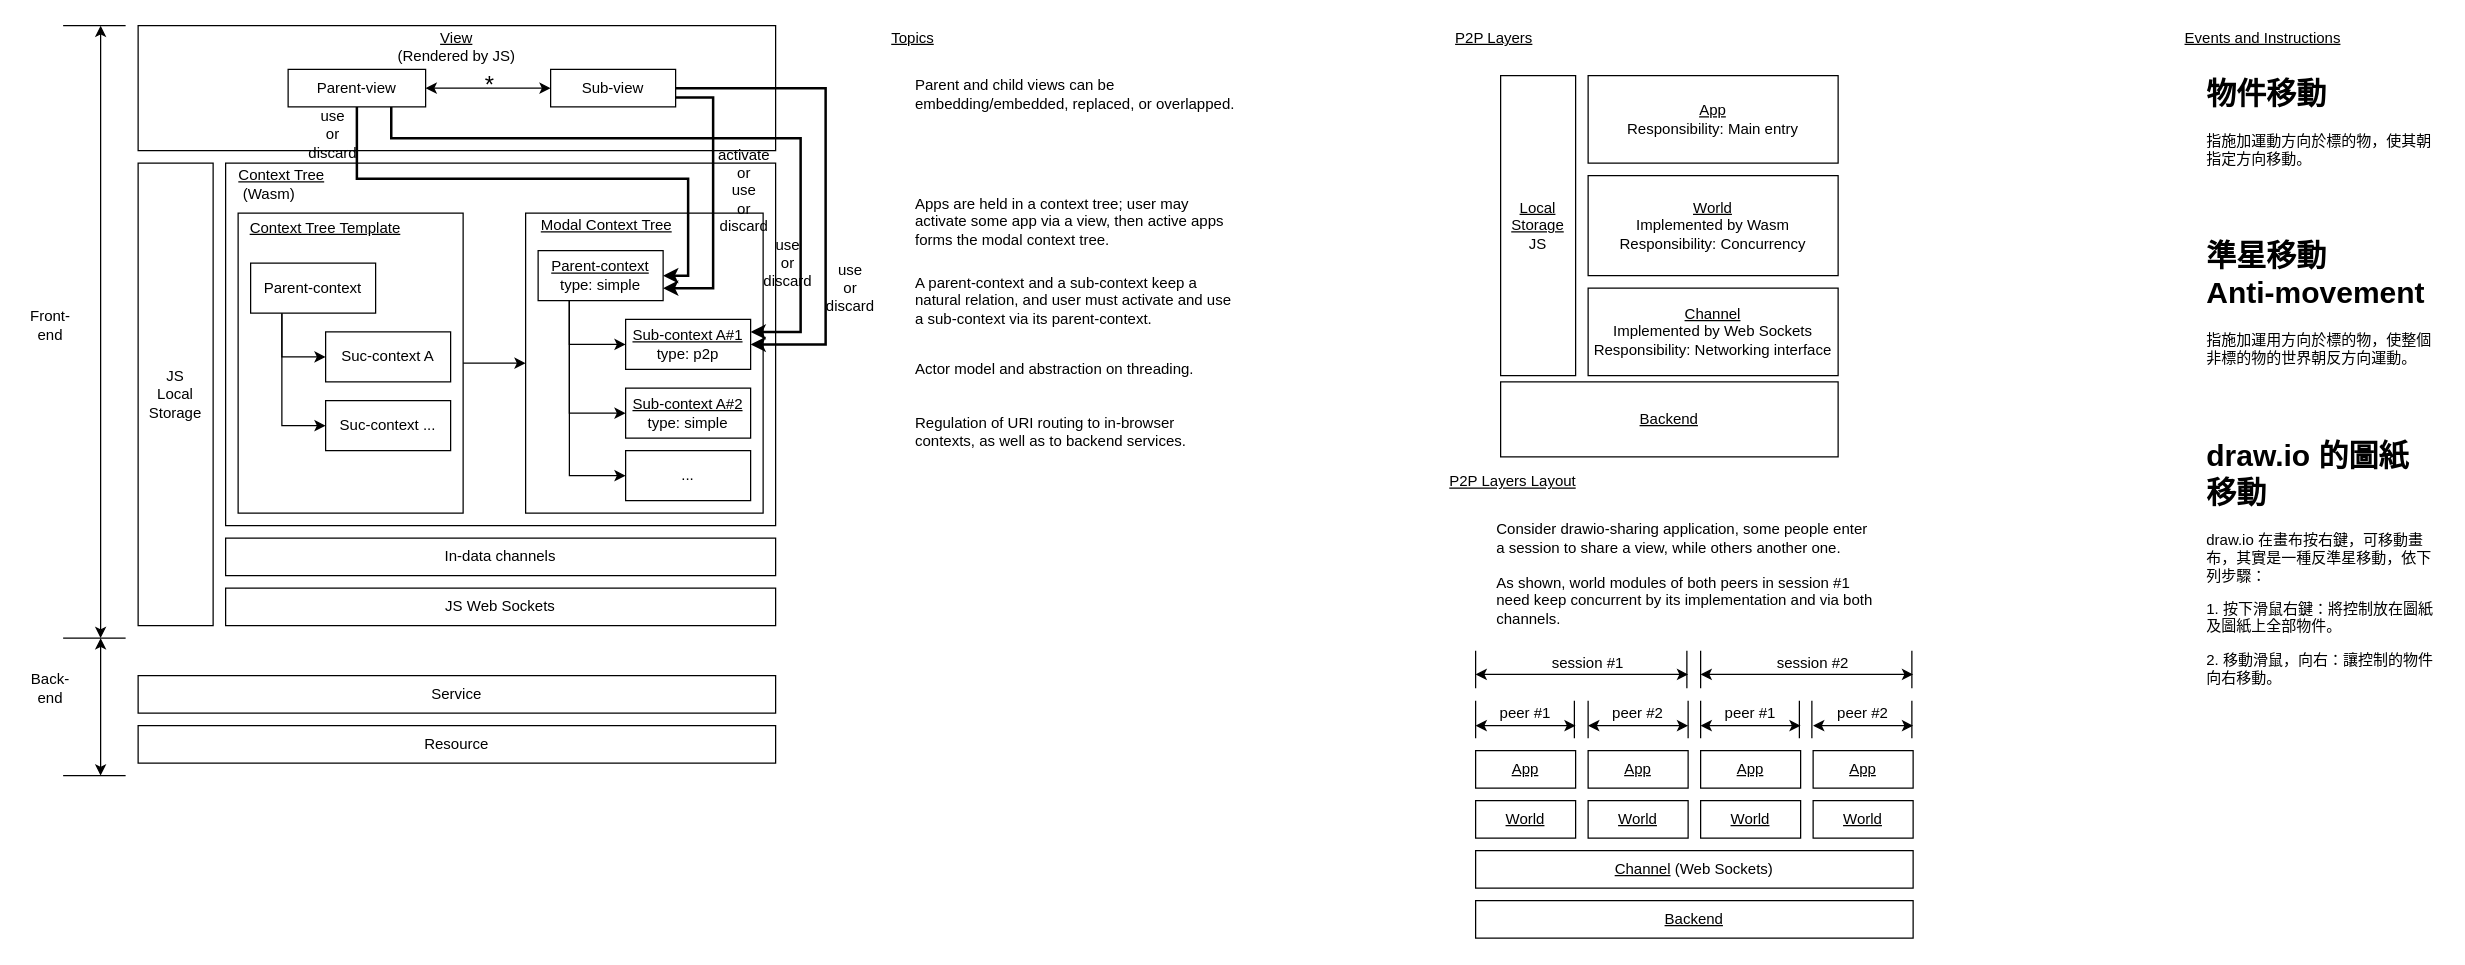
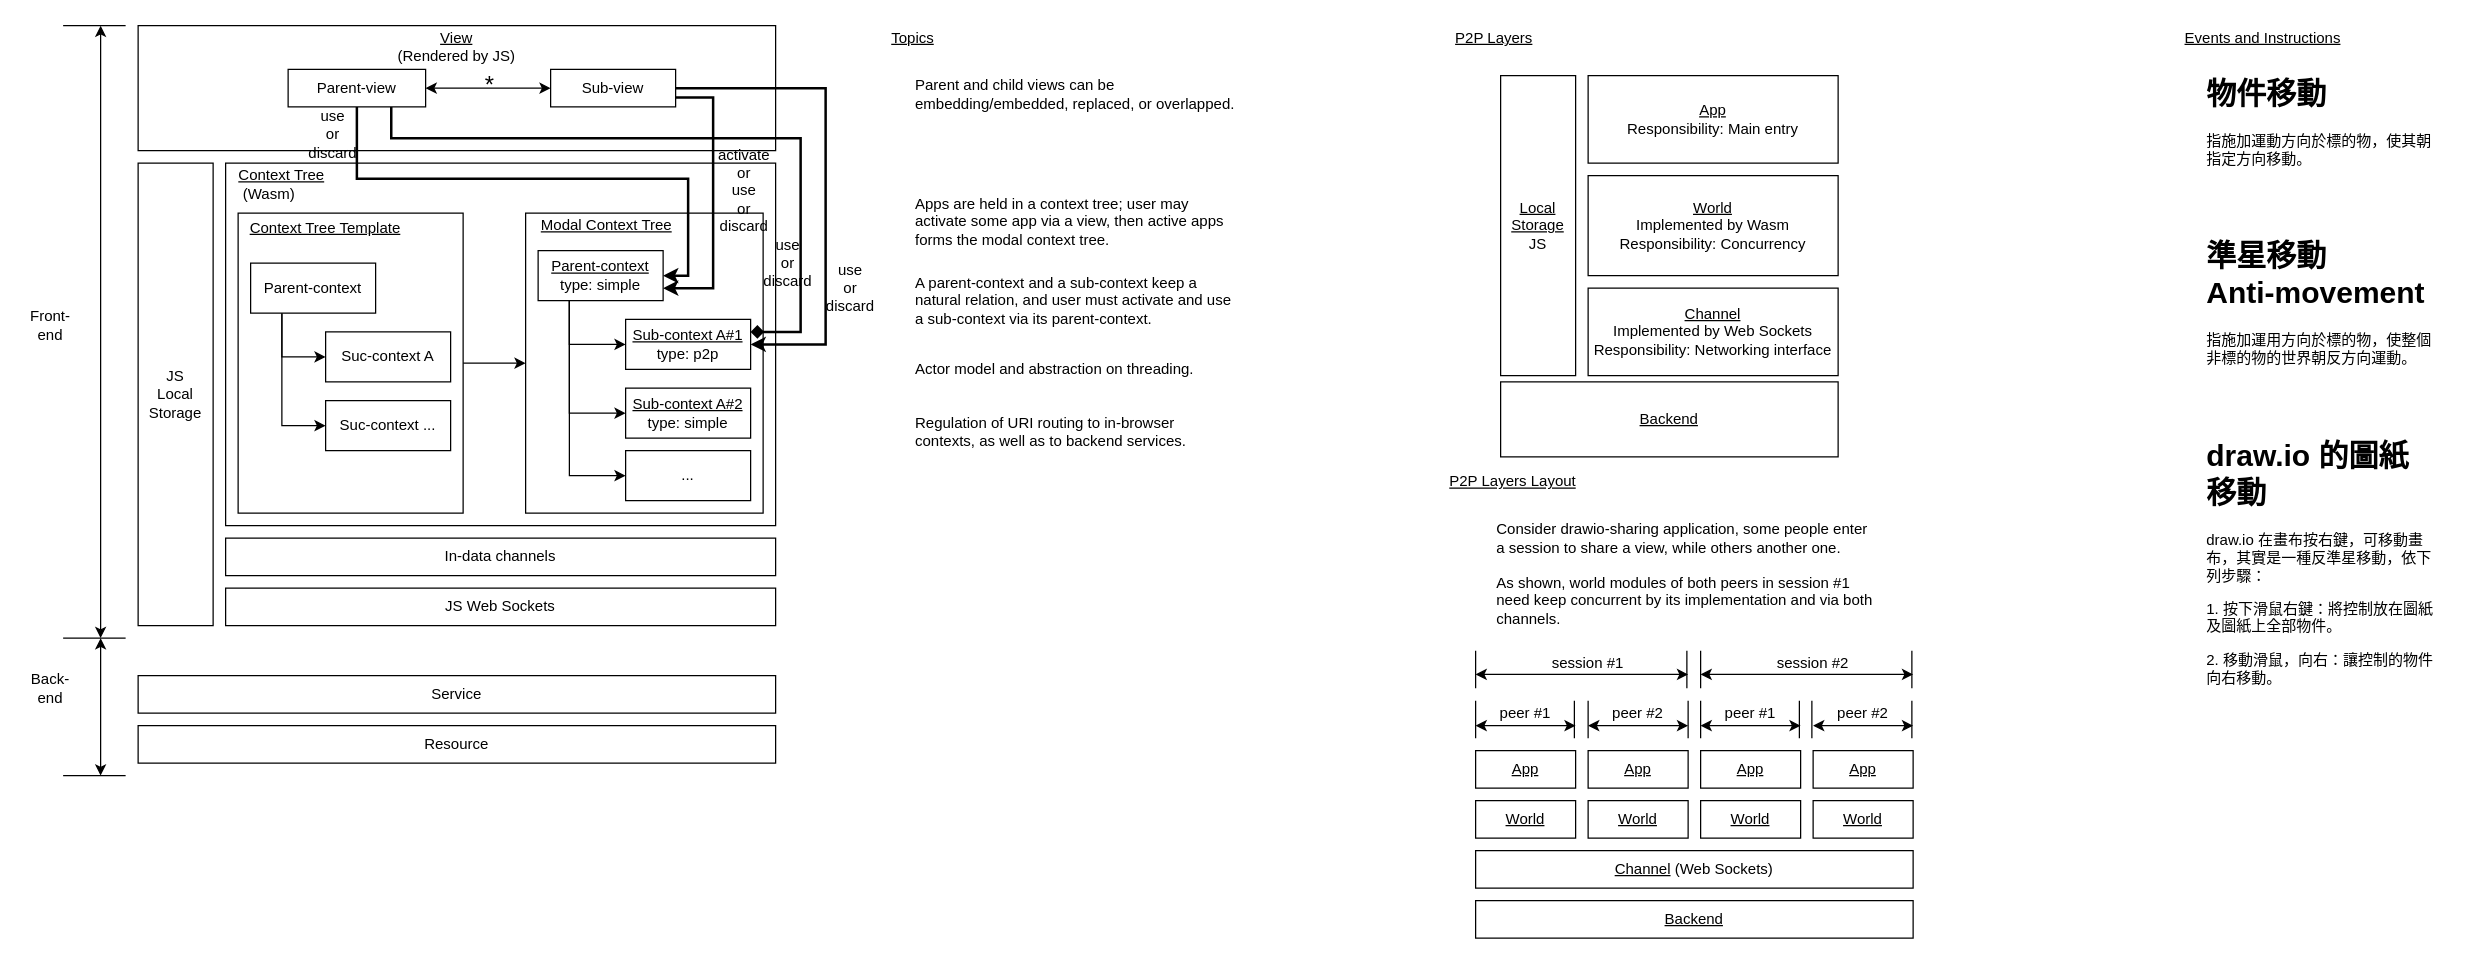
edge "Parent-view" -> "Sub-context A#1 type: p2p": arrowhead classic -> diamond
